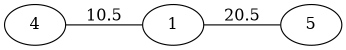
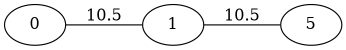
edge "1" -- "5": label "20.5" -> "10.5"
node "4": label "4" -> "0"
